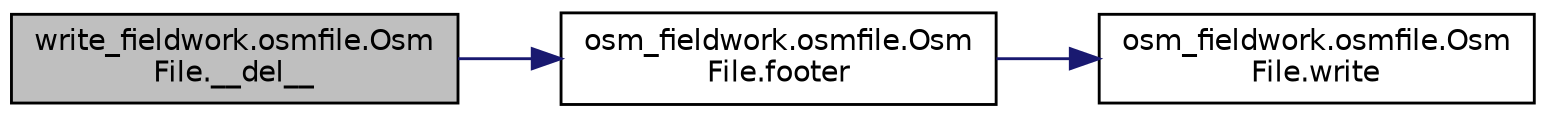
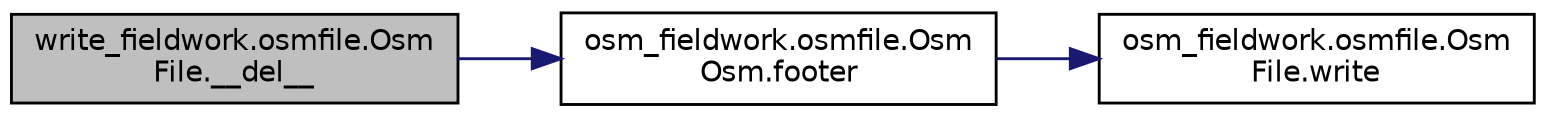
node "osm_fieldwork.osmfile.Osm File.footer": label "osm_fieldwork.osmfile.Osm File.footer" -> "osm_fieldwork.osmfile.Osm Osm.footer"
